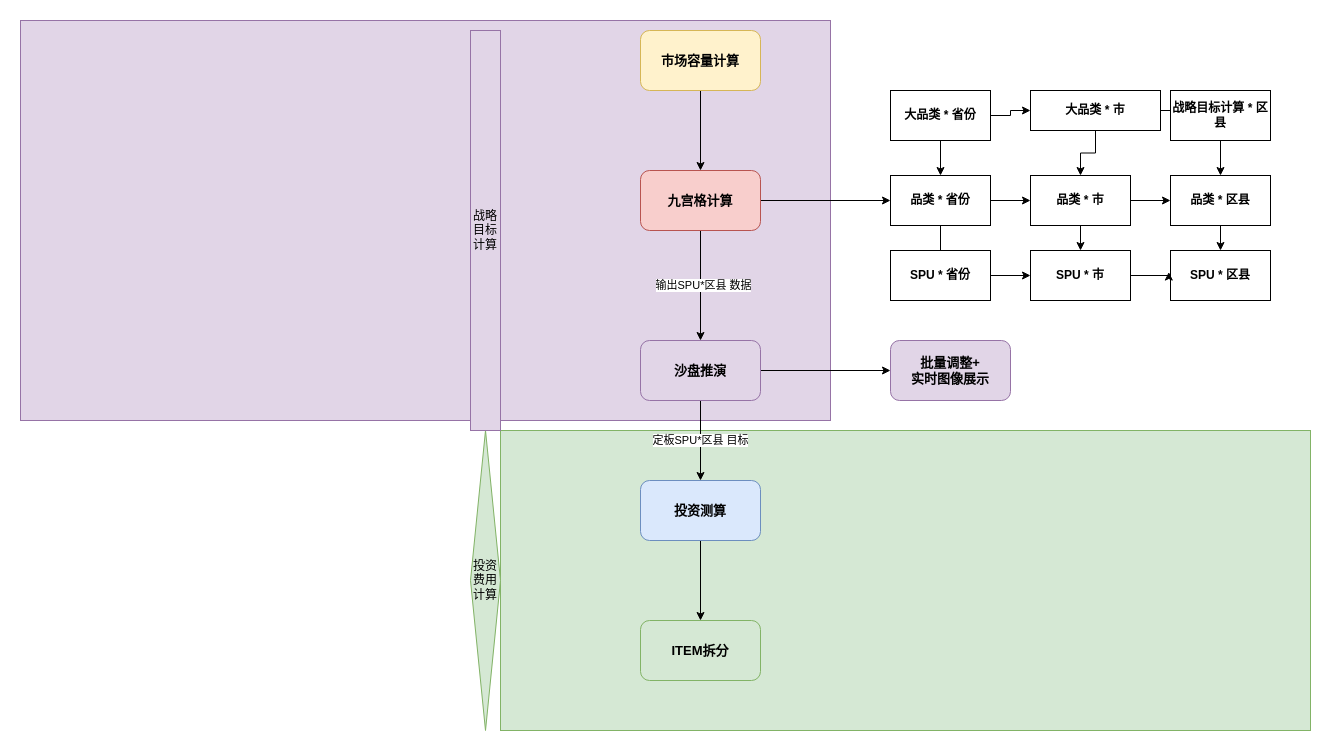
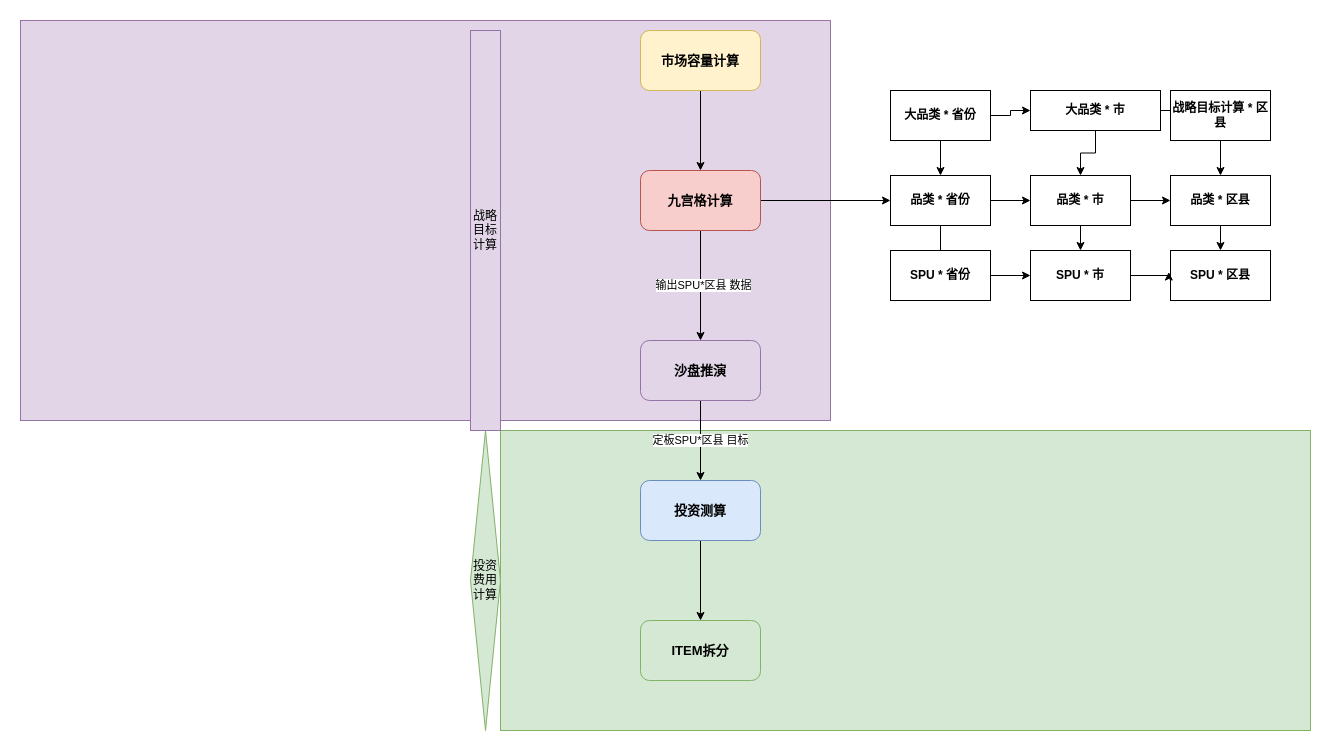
edge "沙盘推演" -> "批量调整+ 实时图像展示": removed
node "批量调整+ 实时图像展示": removed
